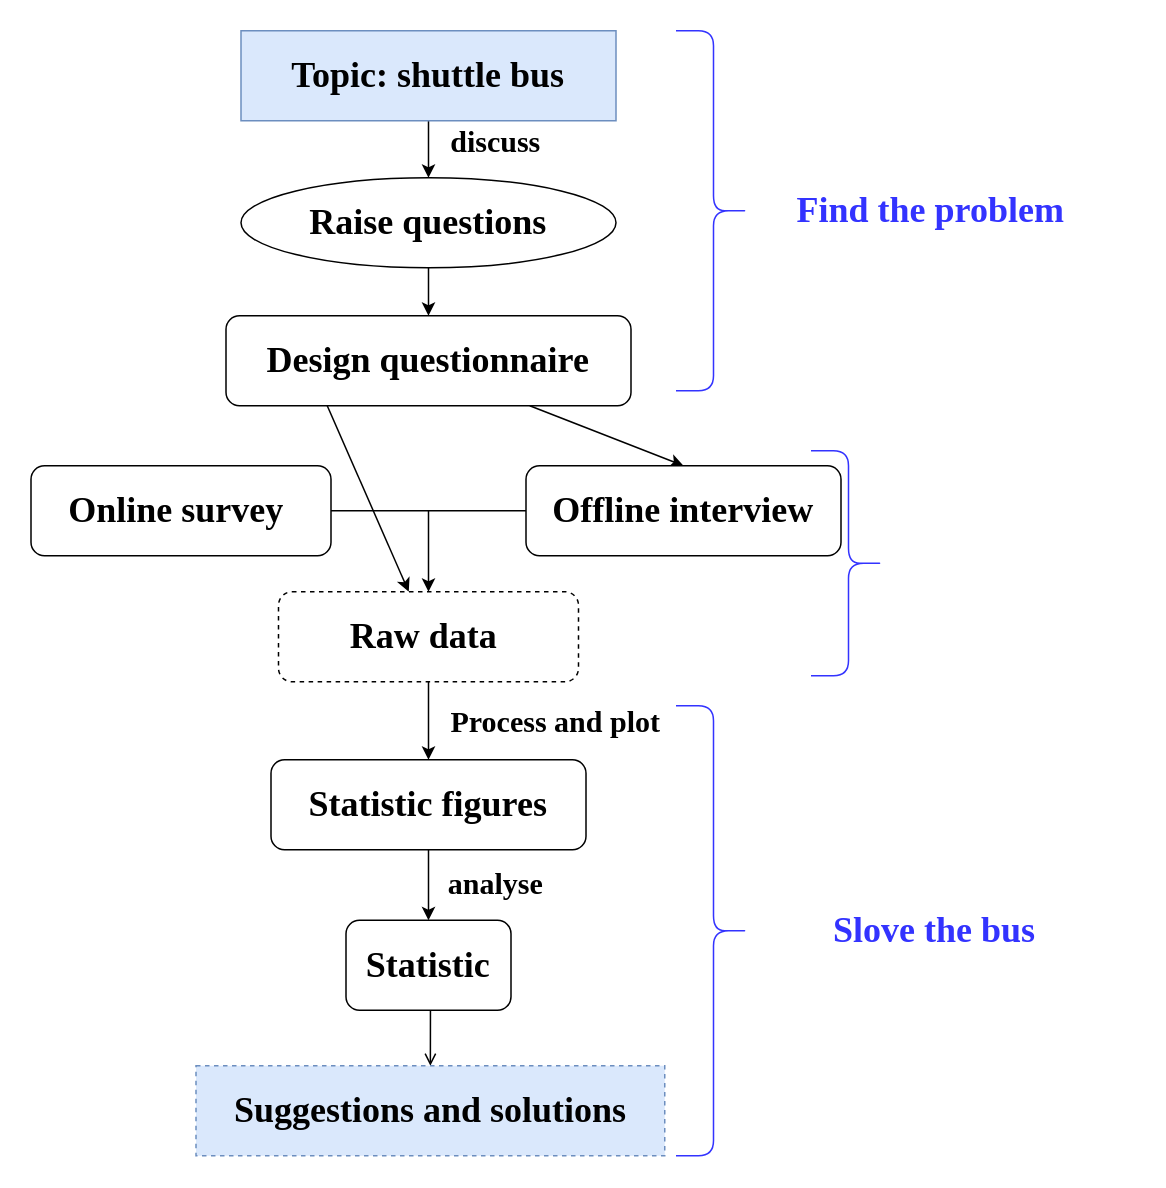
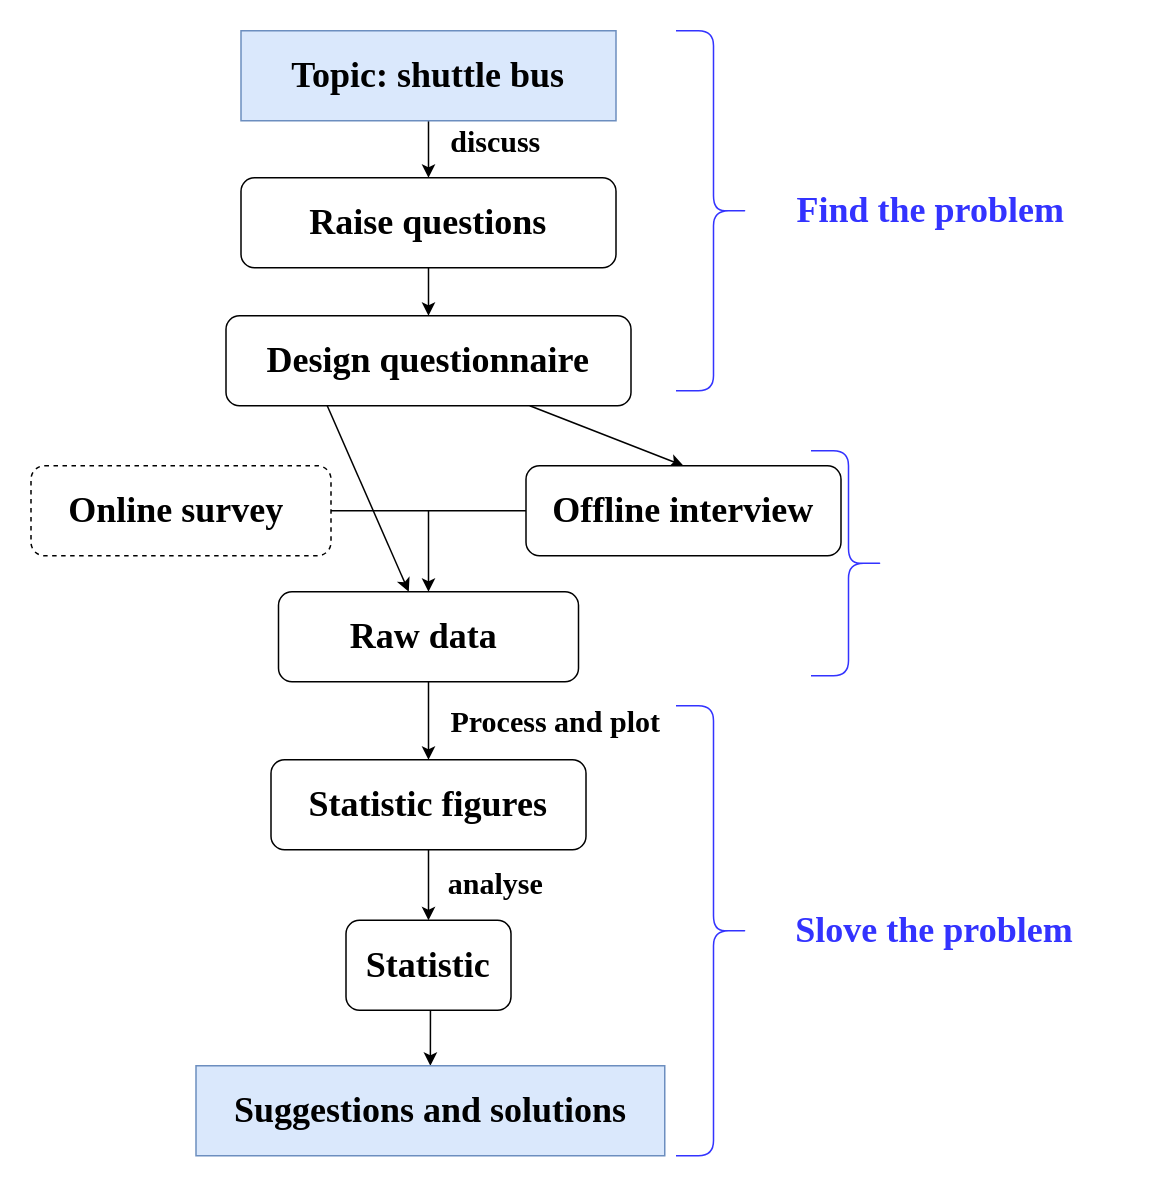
node "Raise questions": shape ellipse -> rounded rectangle
node "Online survey": style solid -> dashed
node "Raw data": style dashed -> solid
node "Slove the bus": label "Slove the bus" -> "Slove the problem"
edge "Statistic" -> "Suggestions and solutions": arrowhead open -> classic
node "Suggestions and solutions": style dashed -> solid
